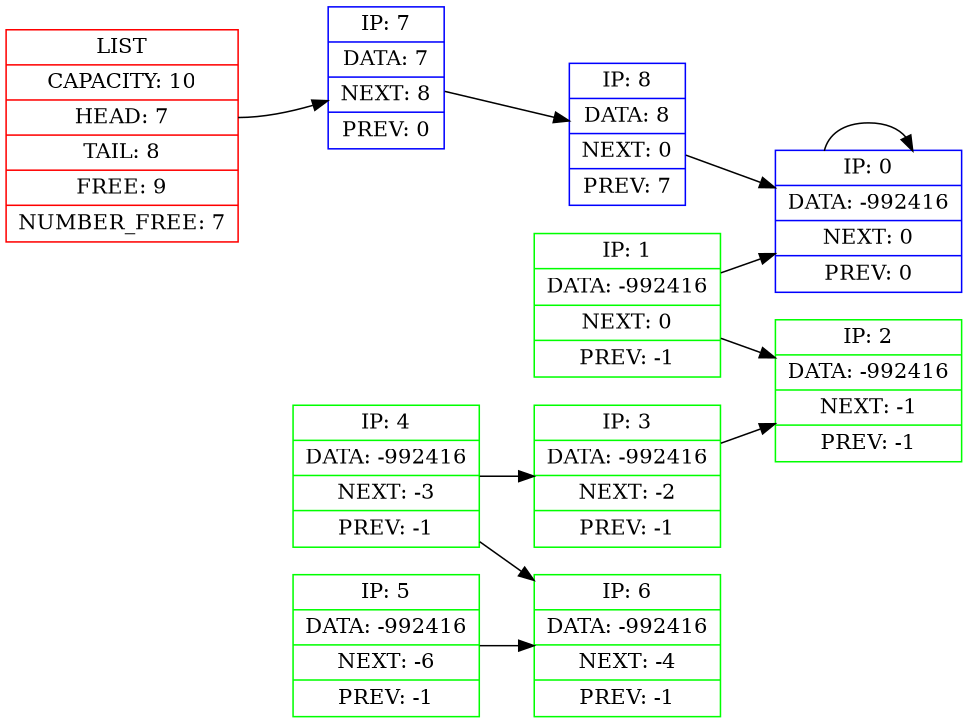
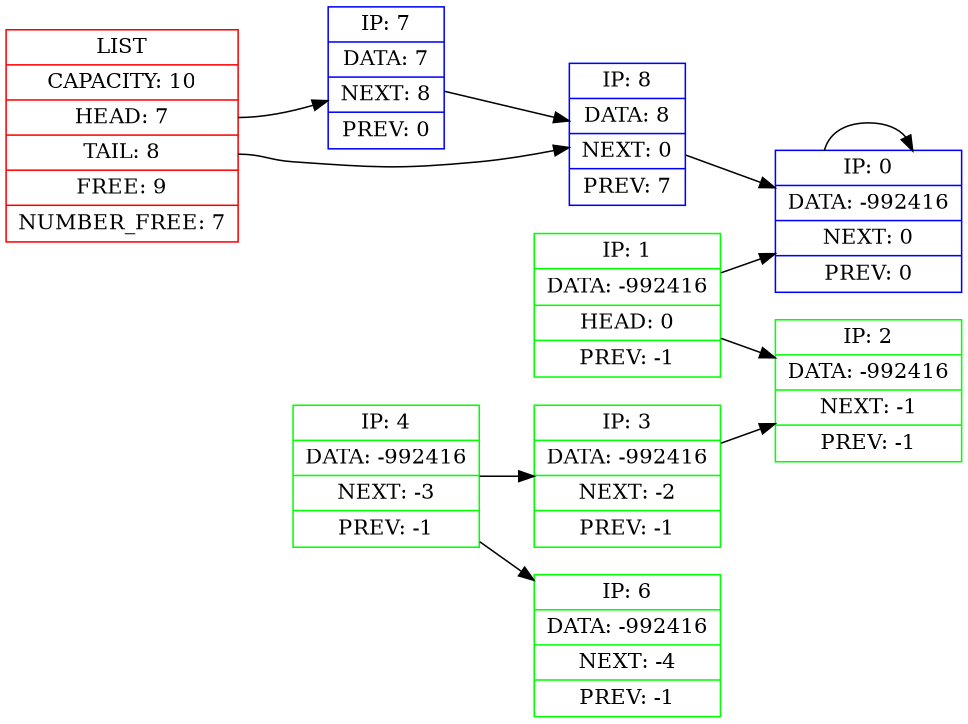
edge "LIST" -> "IP: 8": added
node "IP: 1": text "NEXT: 0" -> "HEAD: 0"
node "IP: 5": removed
